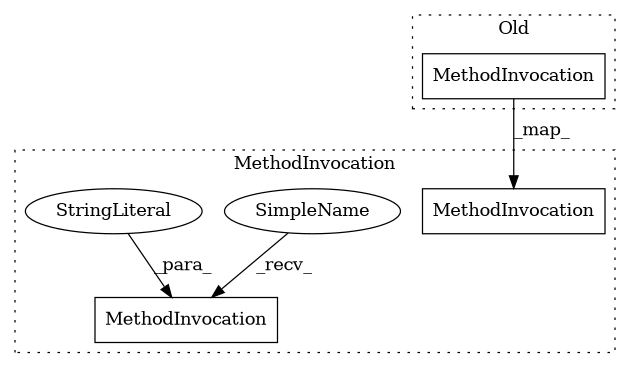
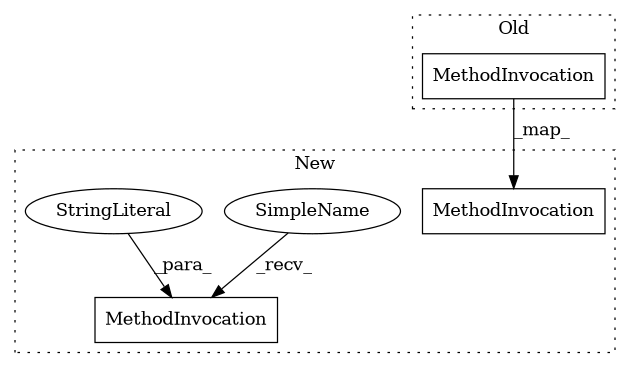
cluster "MethodInvocation": label "MethodInvocation" -> "New"
